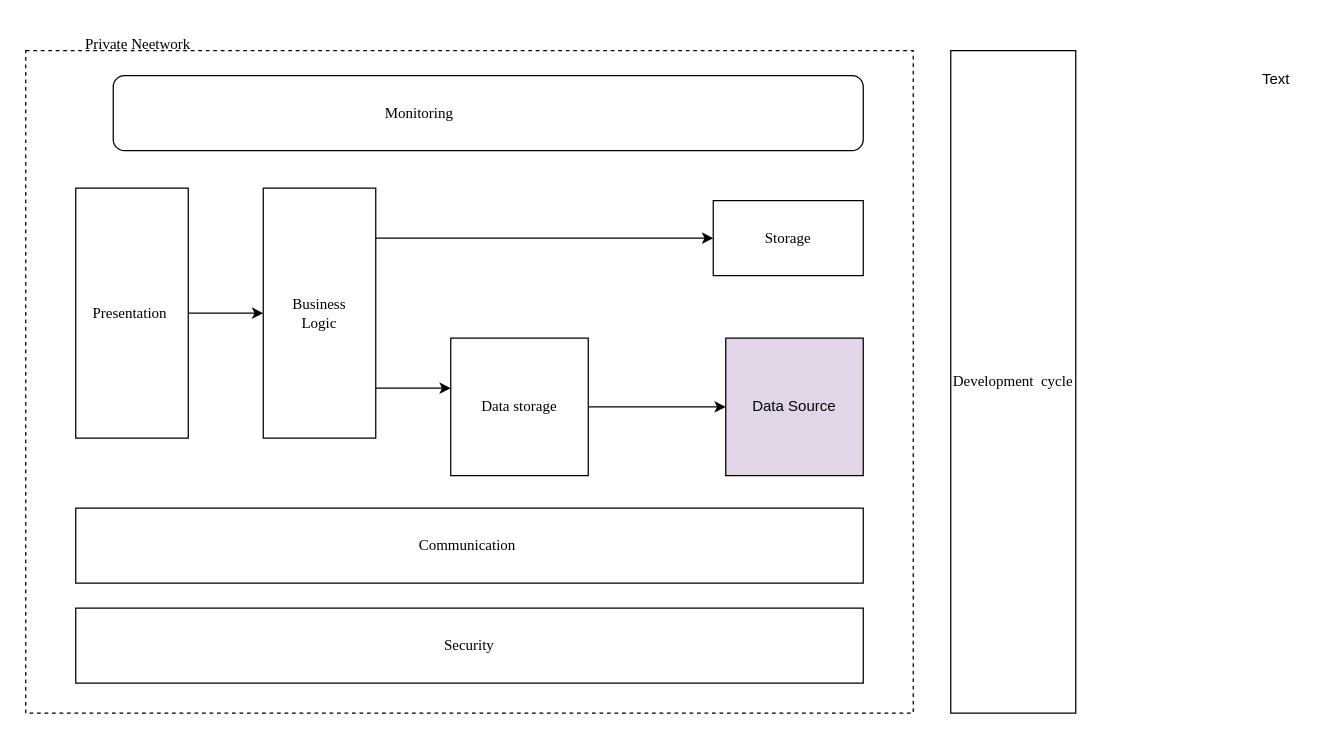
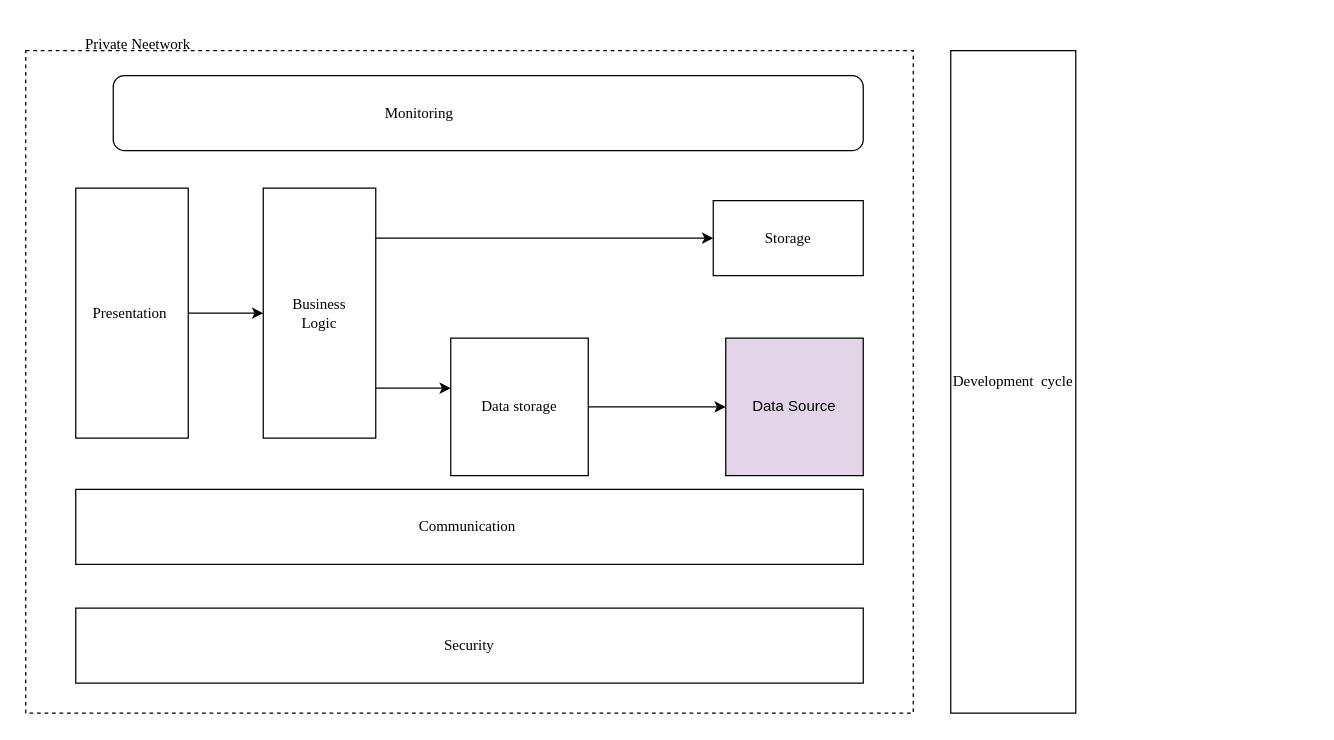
node "Text": removed
node "Communication": moved (469, 546) -> (469, 527)
